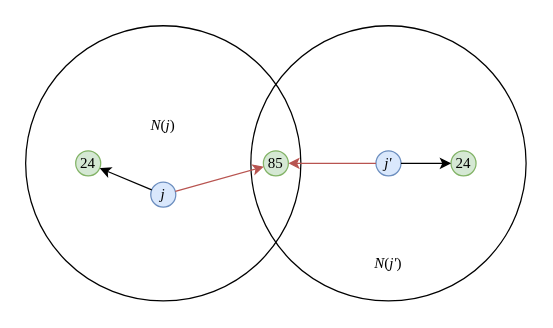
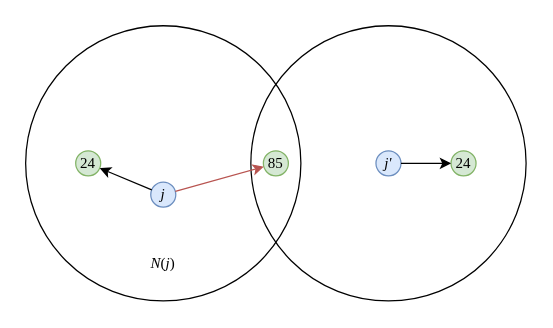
node "N(j)": moved (163, 126) -> (163, 263)
edge "j'" -> "85": removed
node "N(j')": removed
